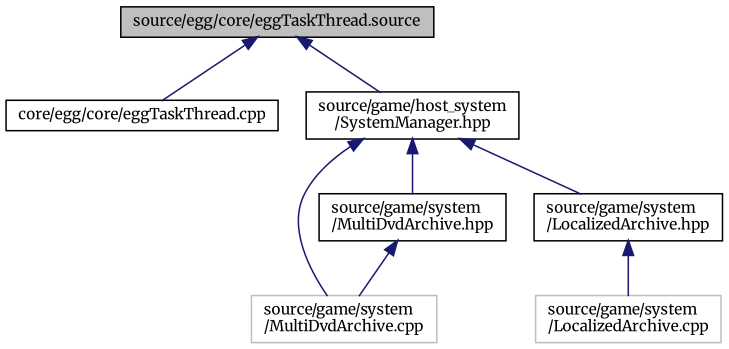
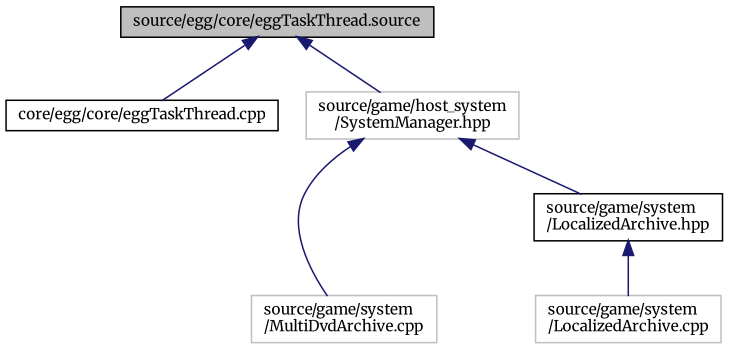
node "source/game/host_system /SystemManager.hpp": color black -> grey75
node "source/game/system /MultiDvdArchive.hpp": removed
